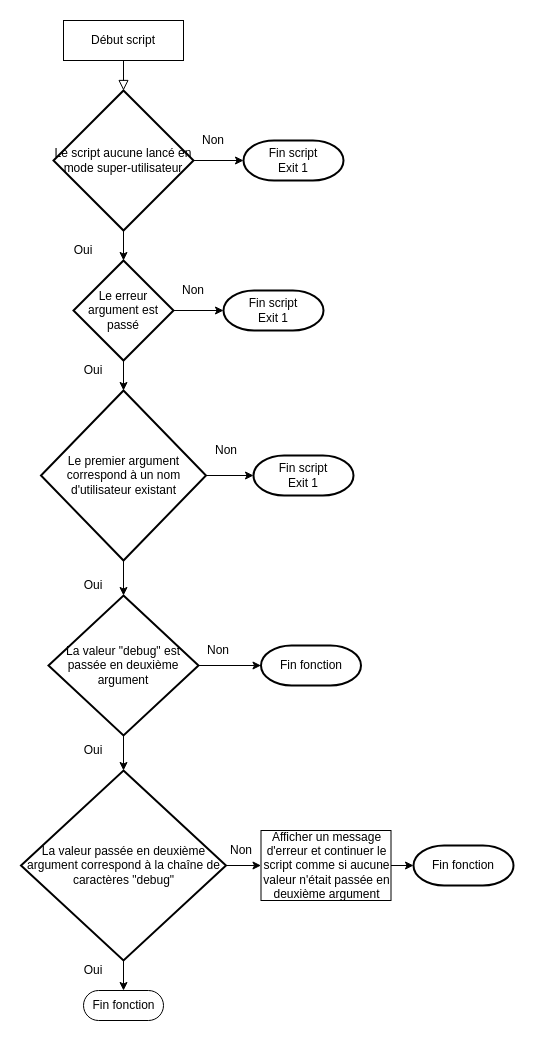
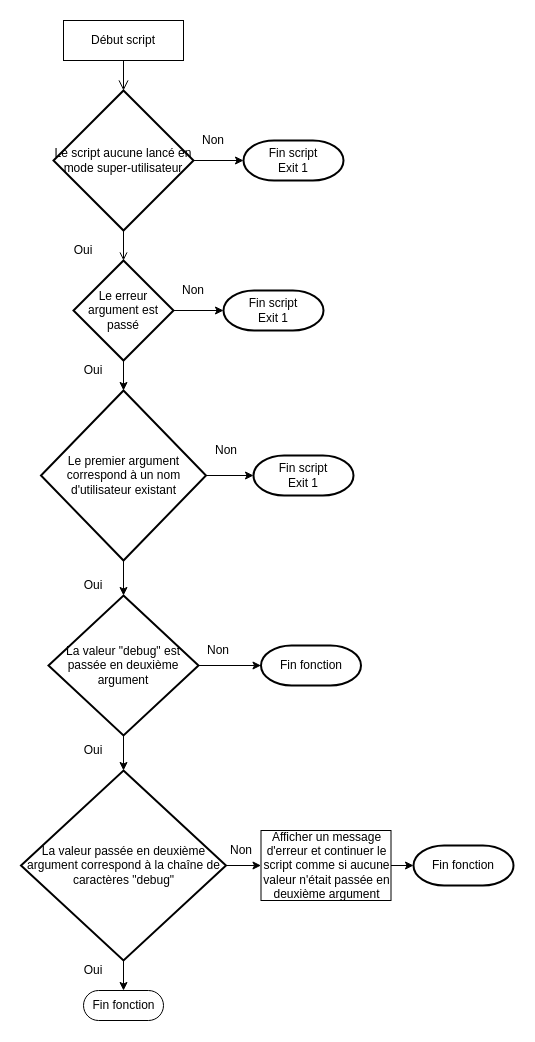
edge "Début script" -> "Le script aucune lancé en mode super-utilisateur": arrowhead block -> open
edge "Le script aucune lancé en mode super-utilisateur" -> "Le erreur argument est passé": arrowhead classic -> open
